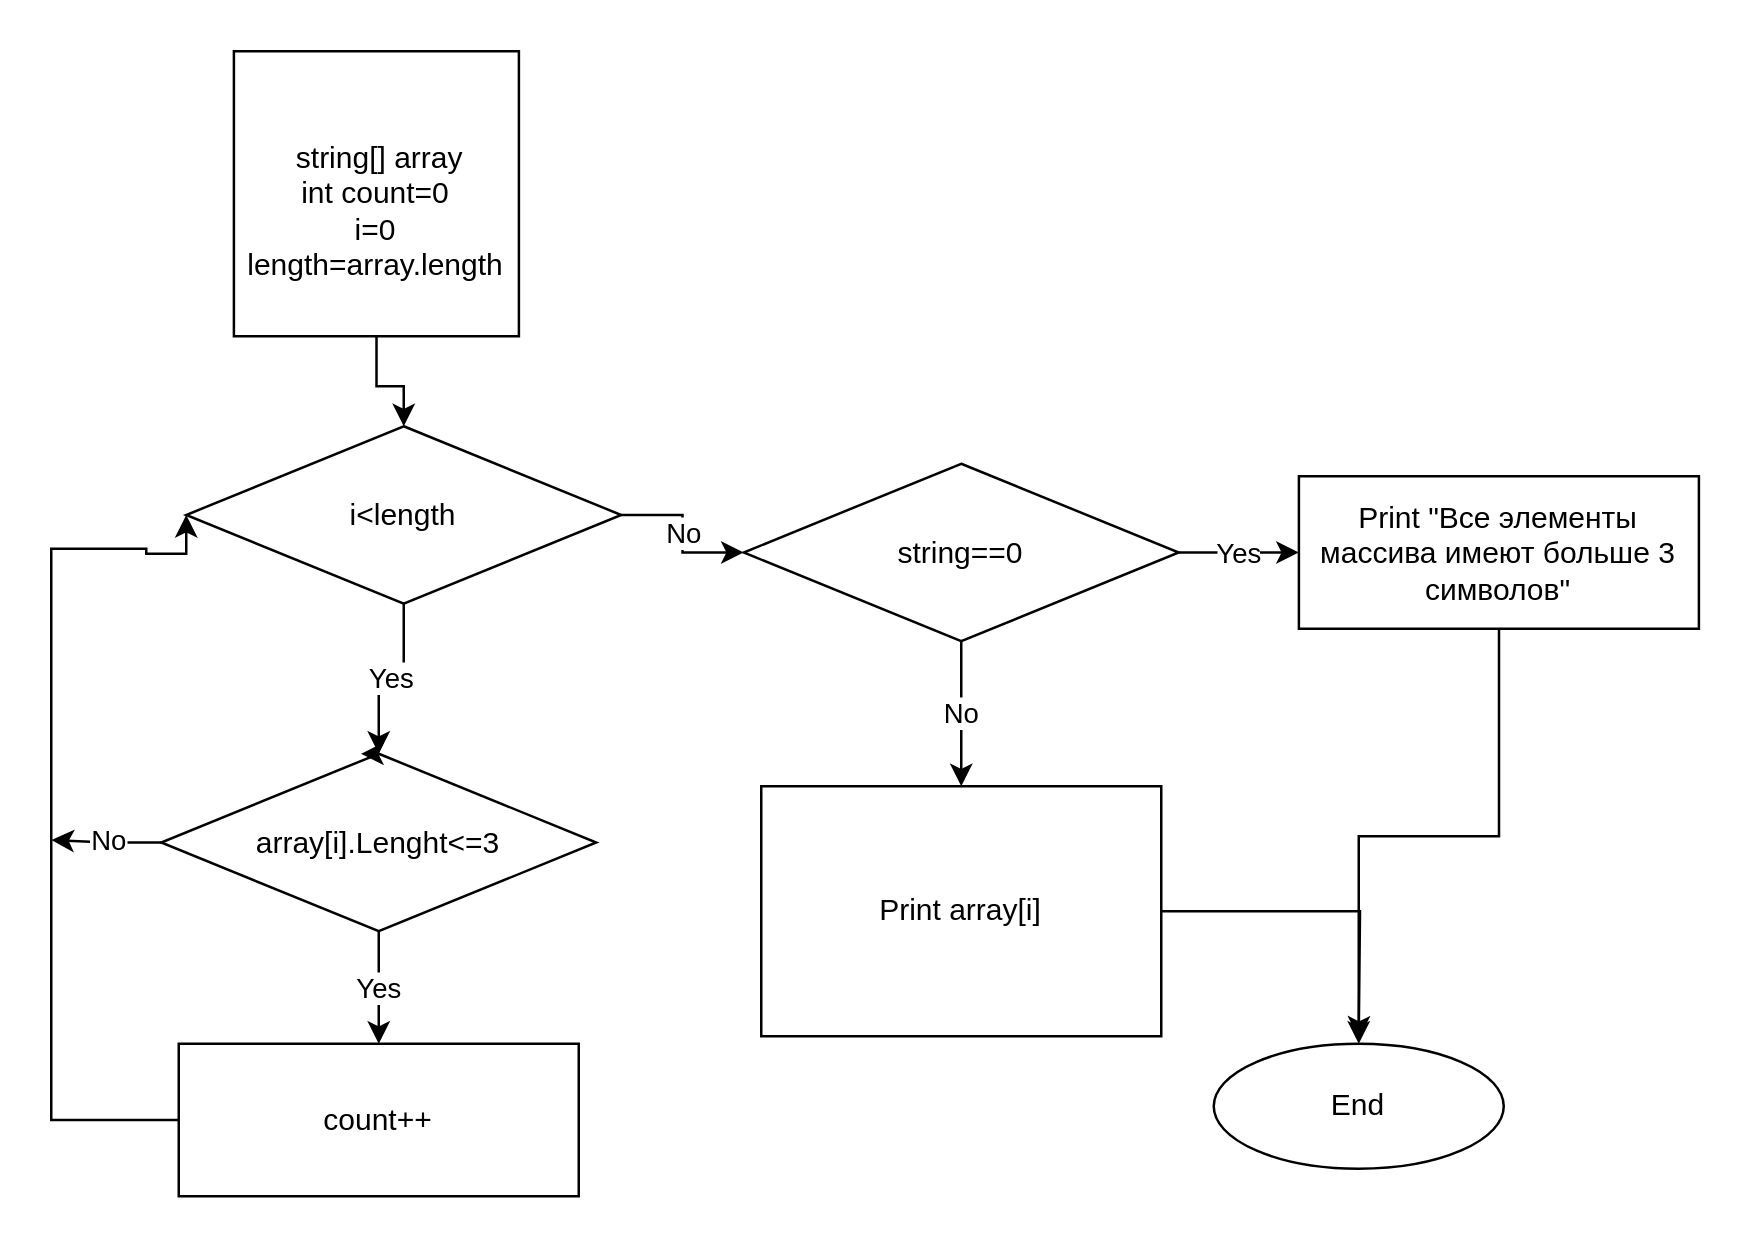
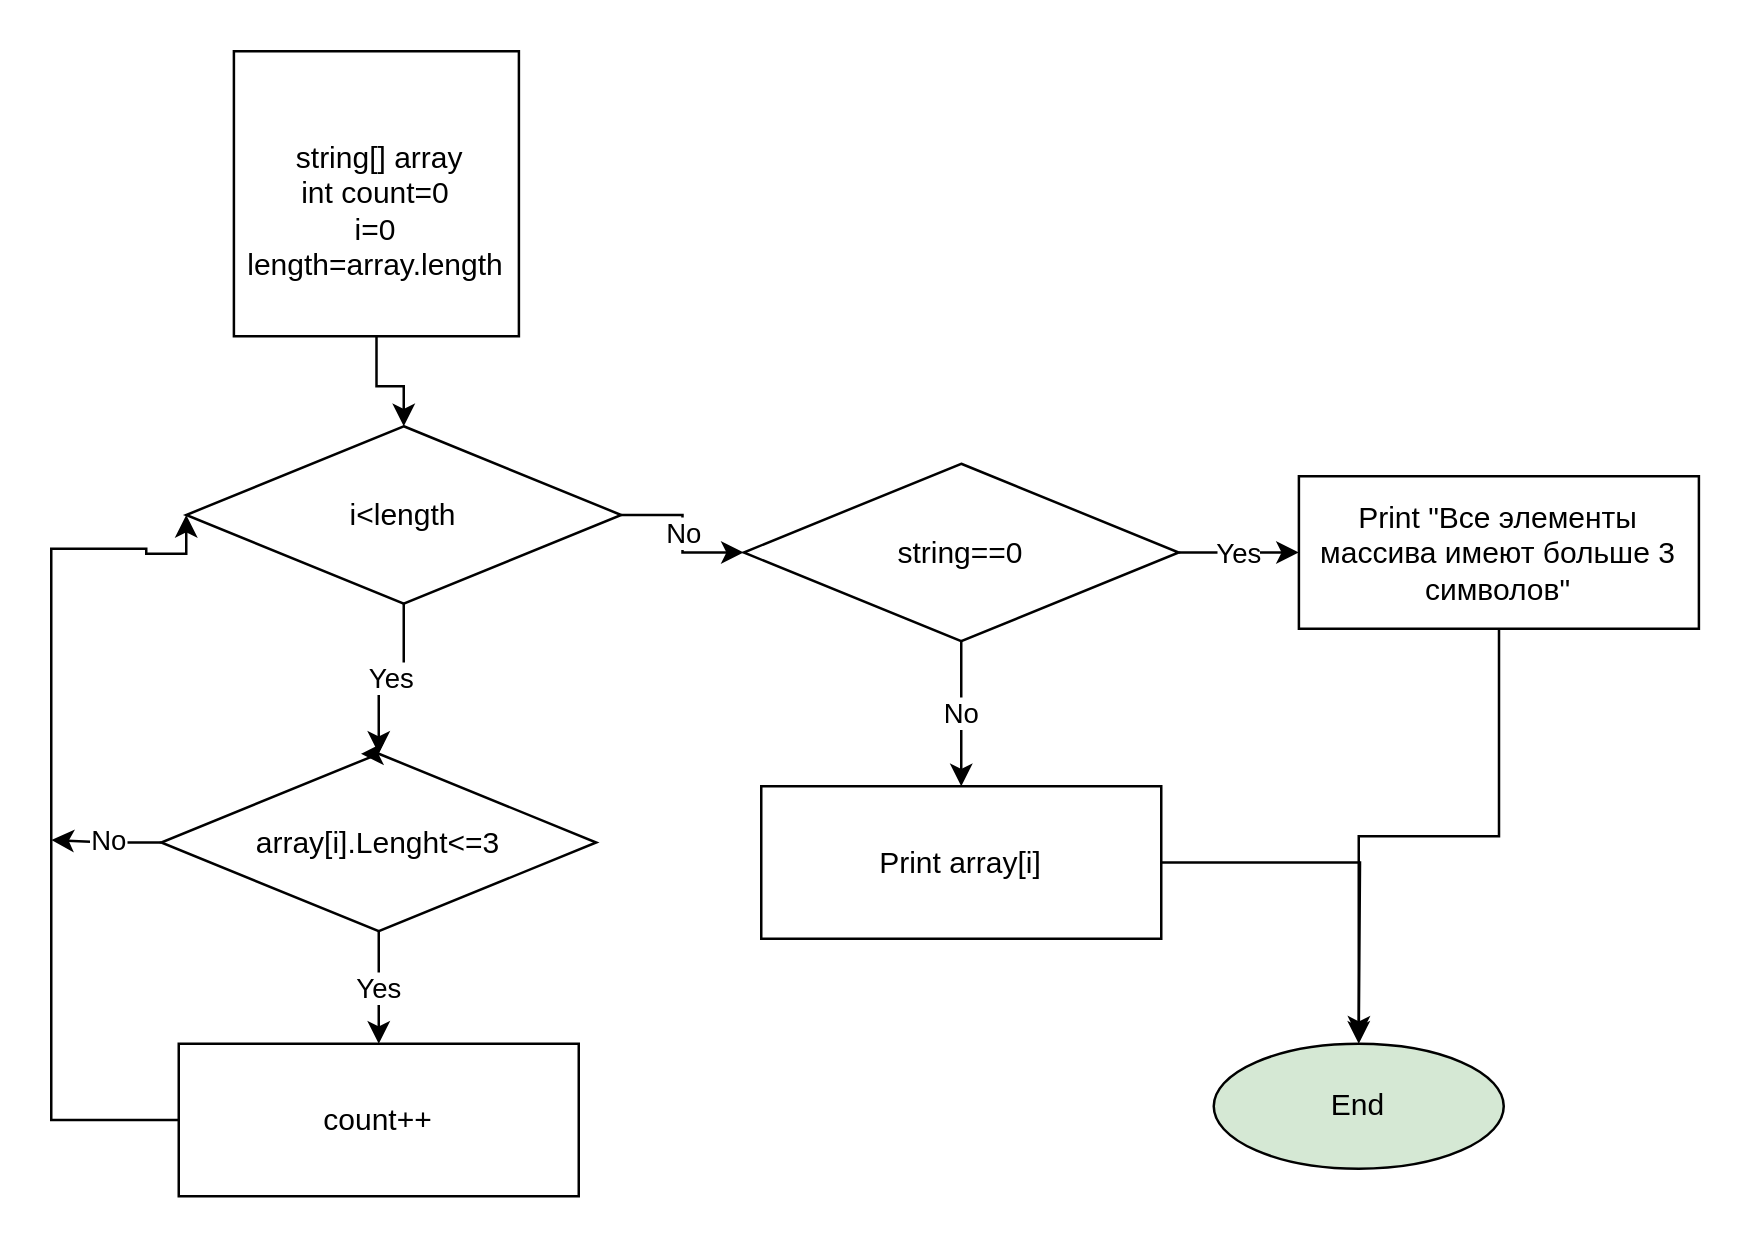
node "Print array[i]": size 400x250 -> 400x153
node "End": fillcolor #ffffff -> #d5e8d4
